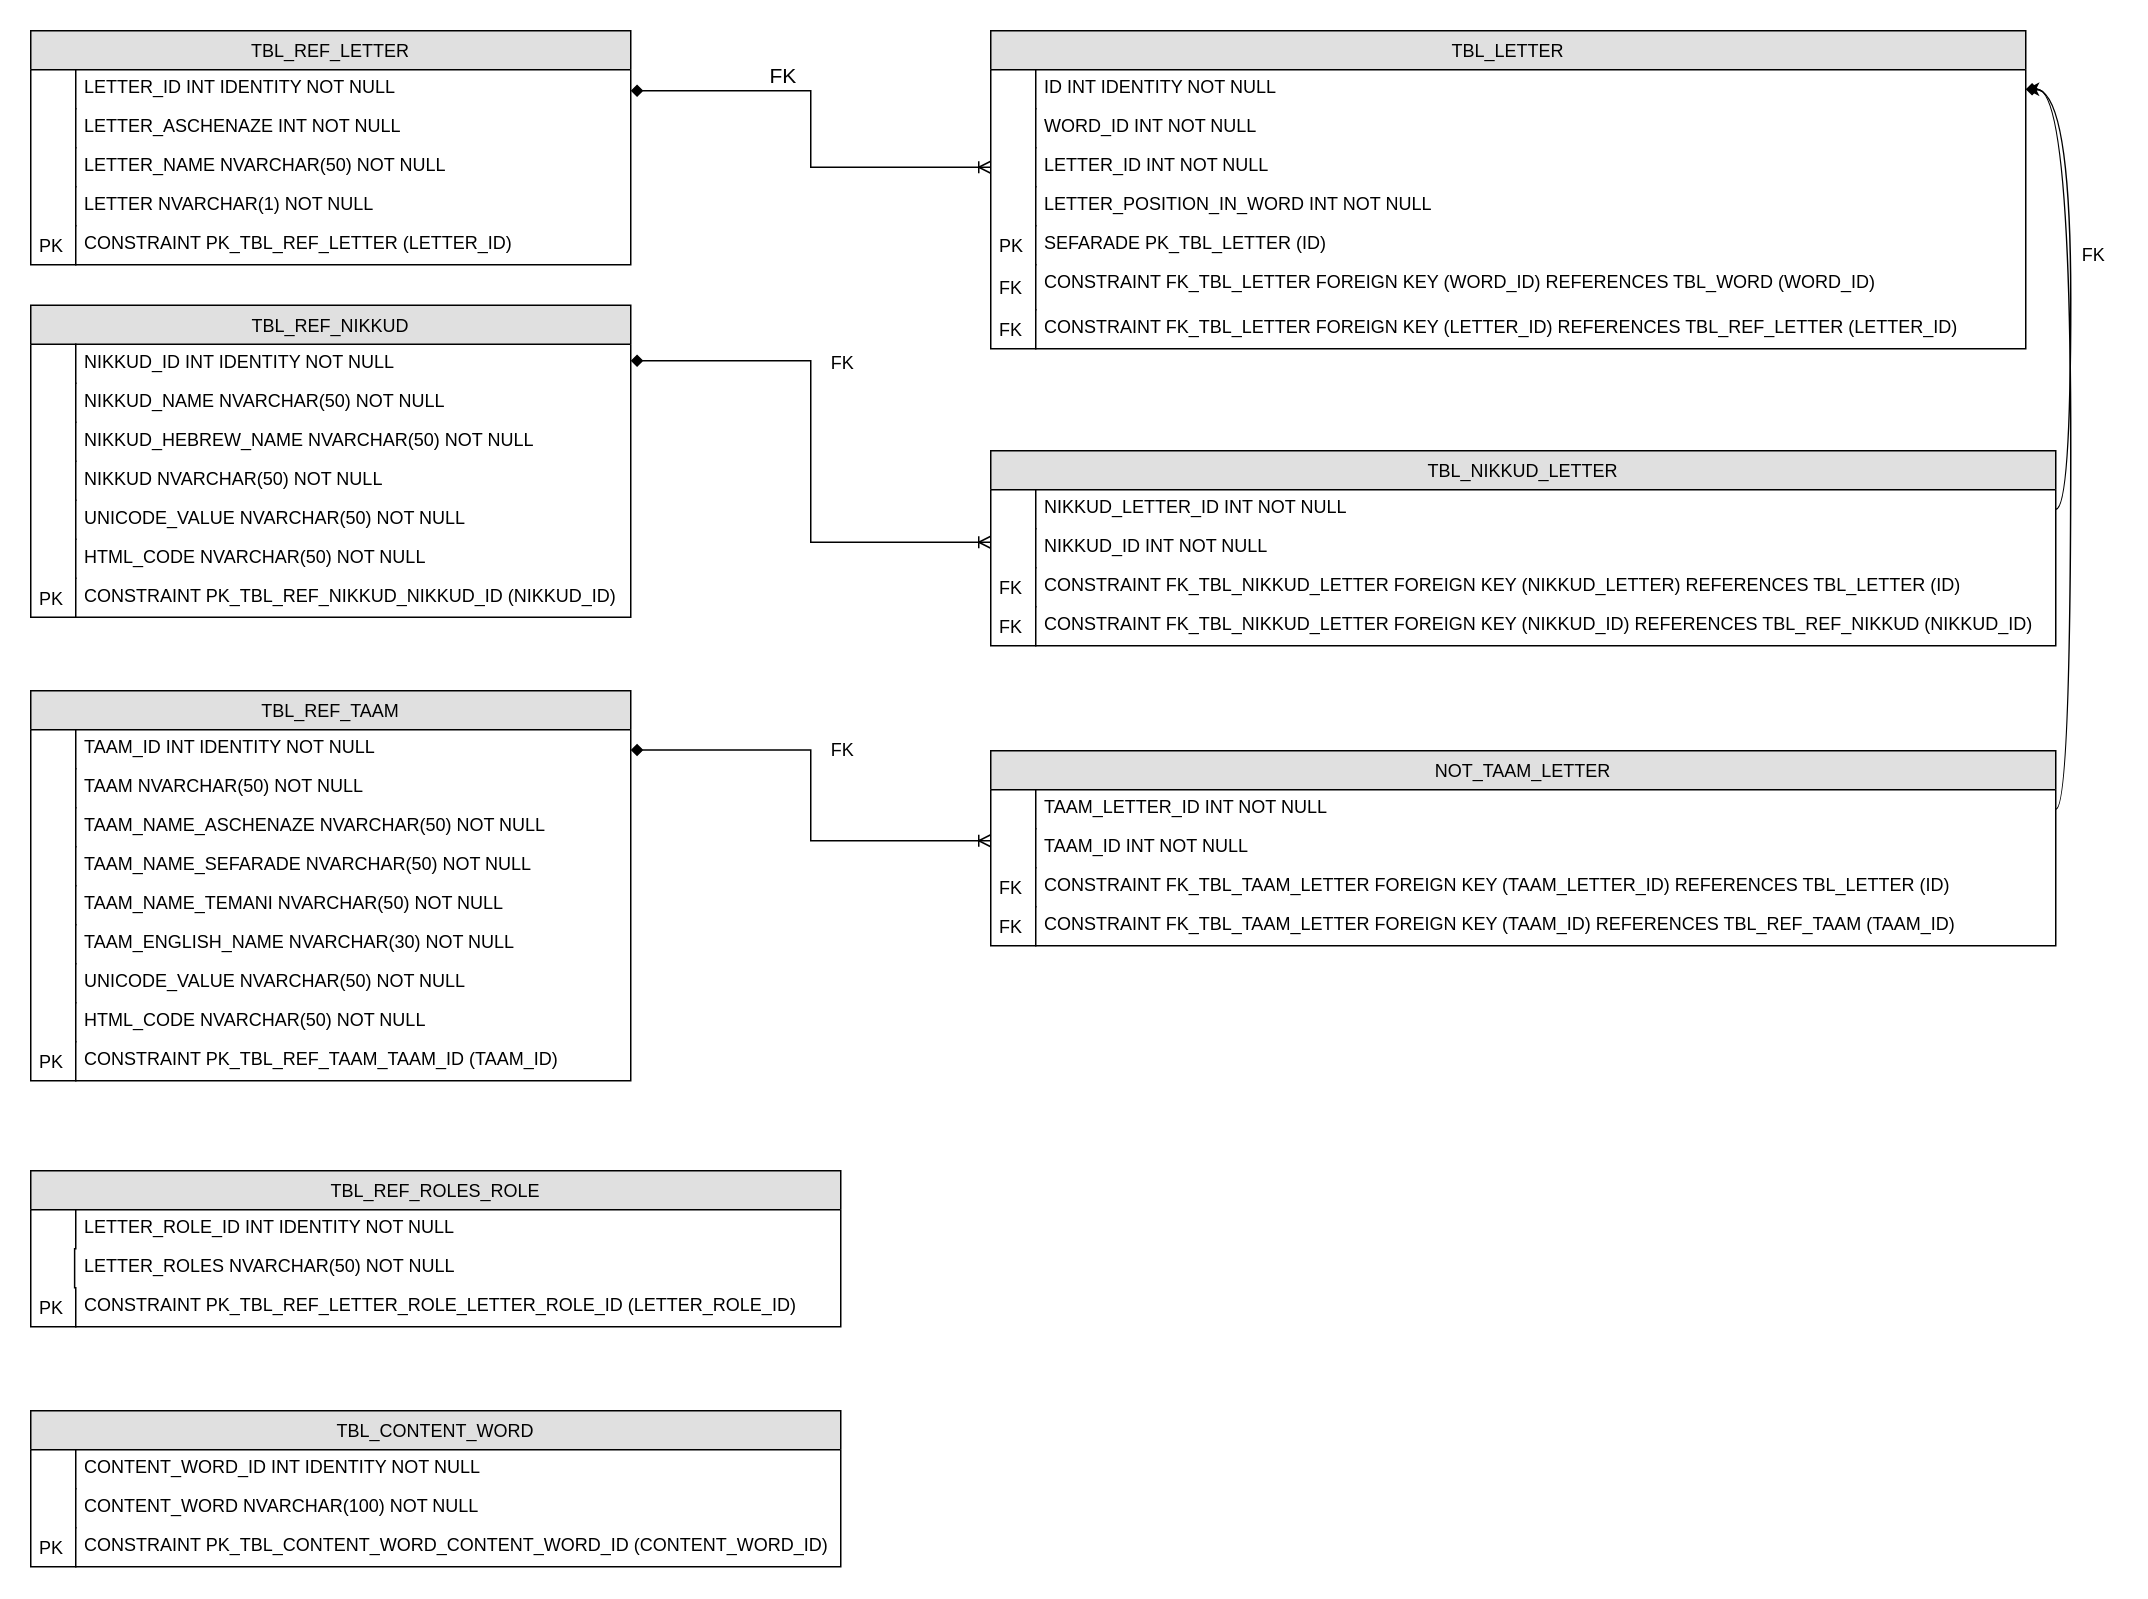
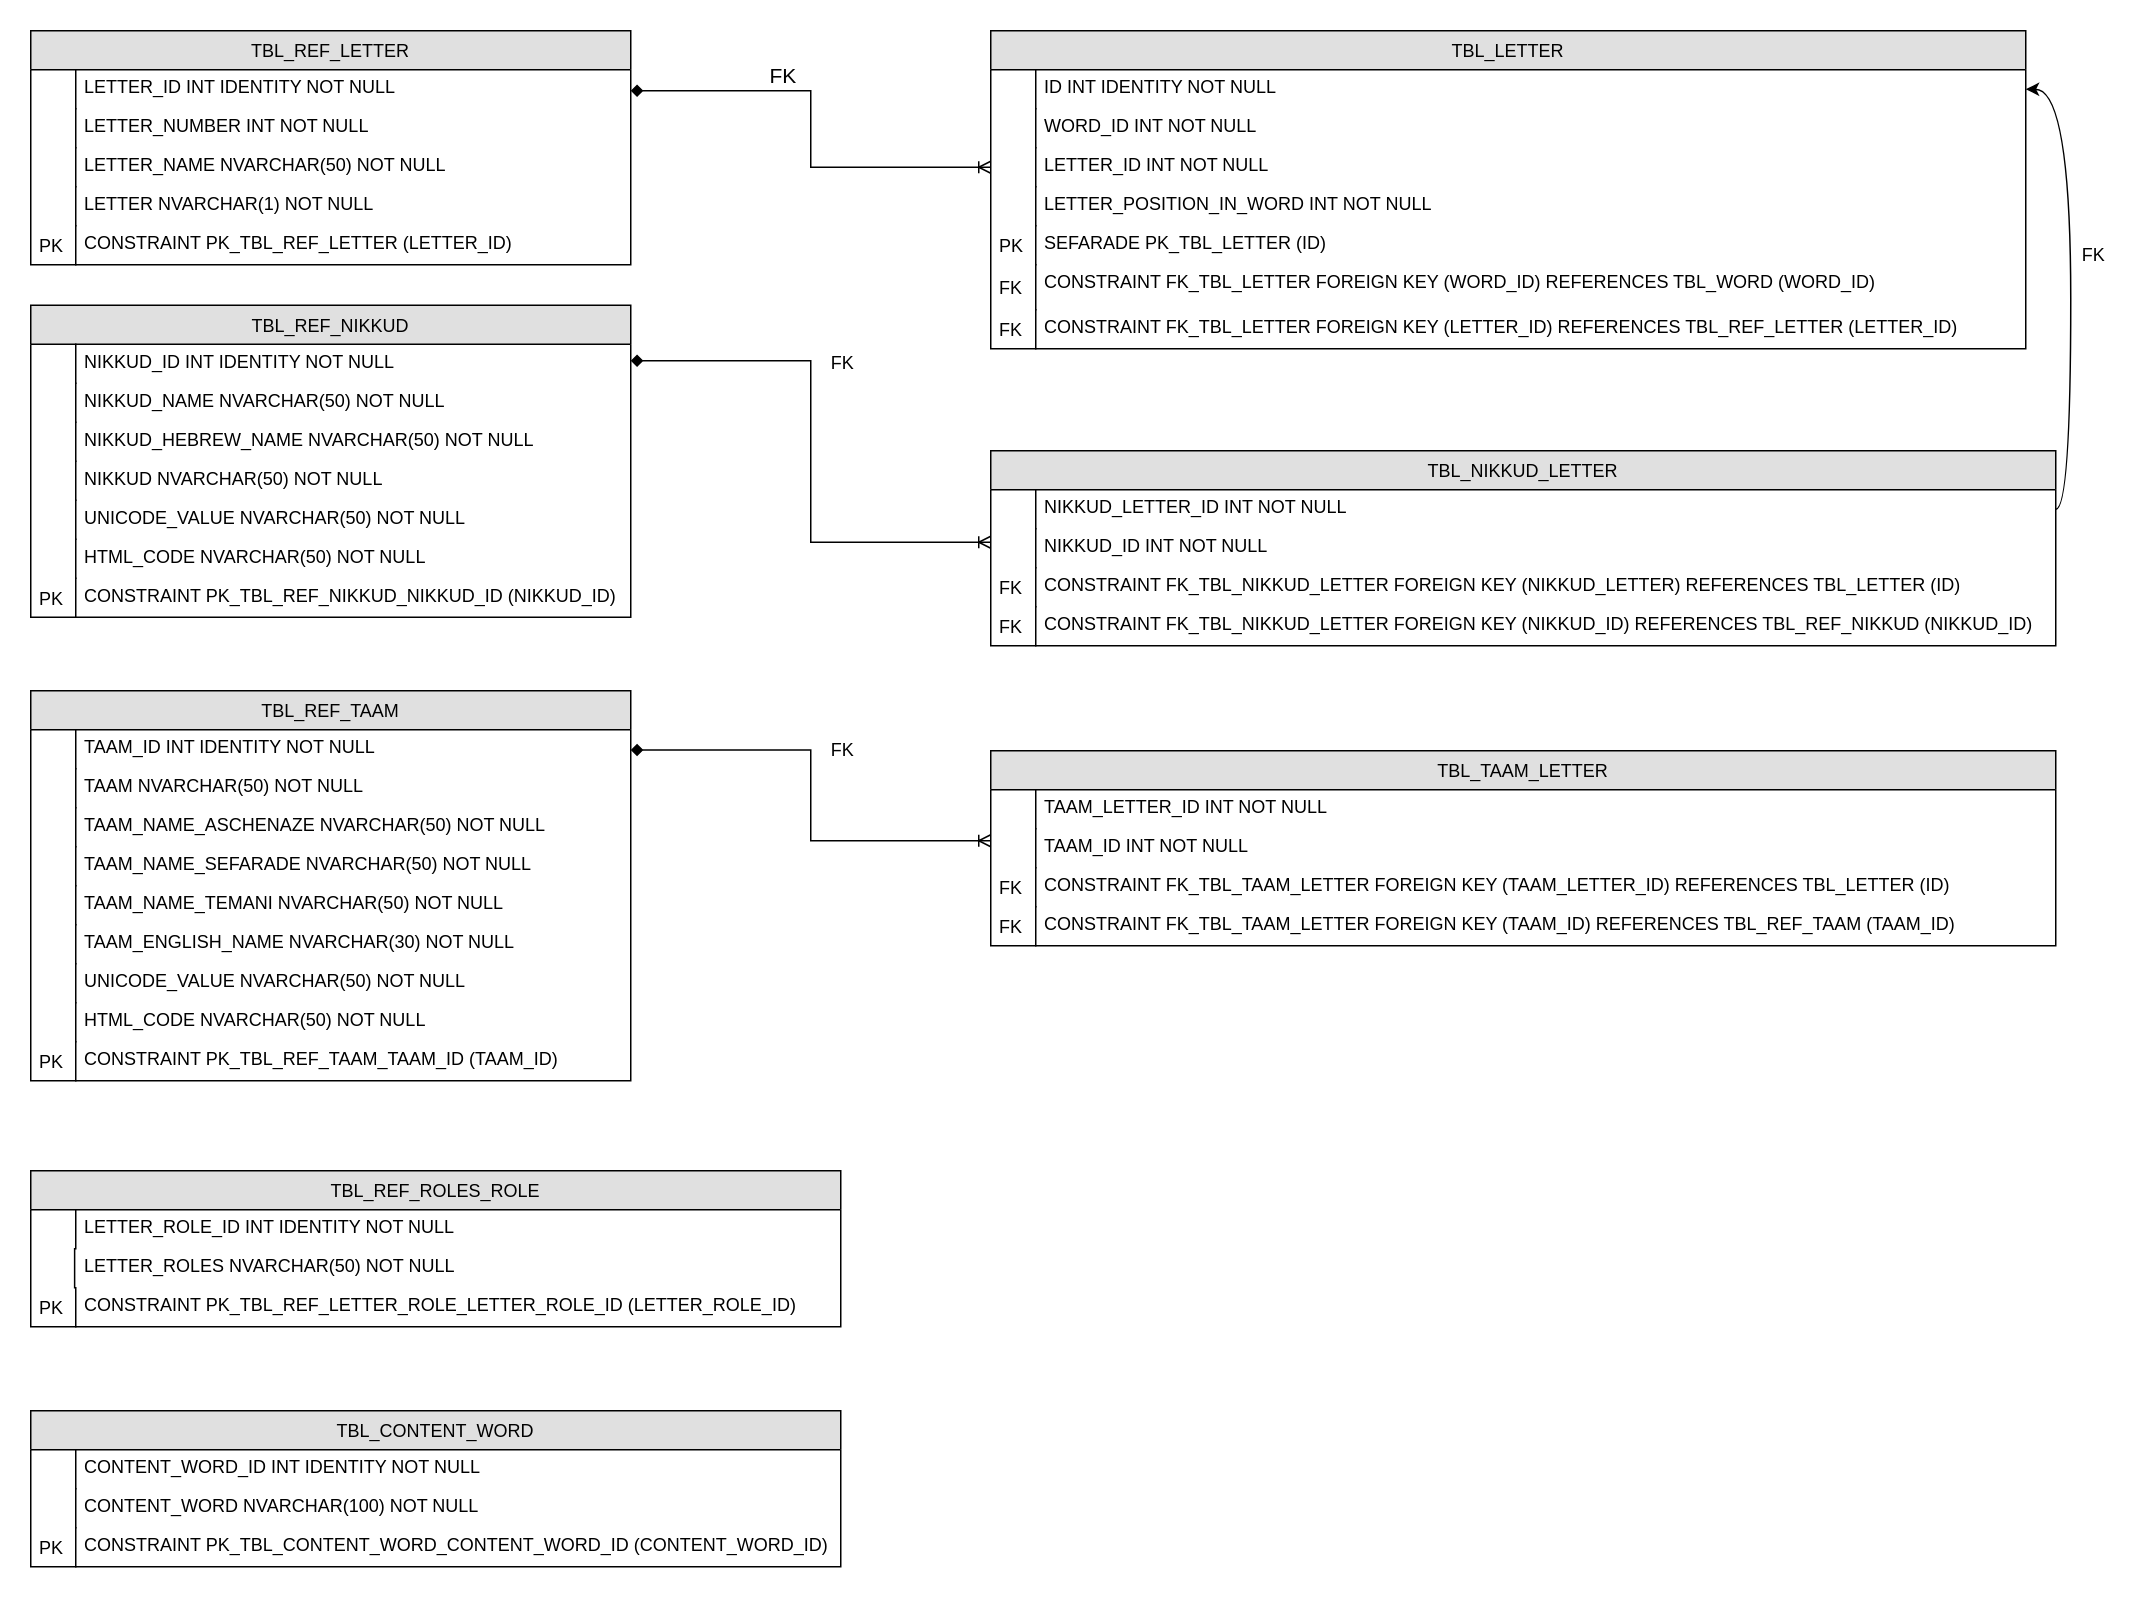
node "LETTER_ASCHENAZE INT NOT NULL": label "LETTER_ASCHENAZE INT NOT NULL" -> "LETTER_NUMBER INT NOT NULL"
edge "TAAM_LETTER_ID INT NOT NULL" -> "ID INT IDENTITY NOT NULL": removed
node "NOT_TAAM_LETTER": label "NOT_TAAM_LETTER" -> "TBL_TAAM_LETTER"
